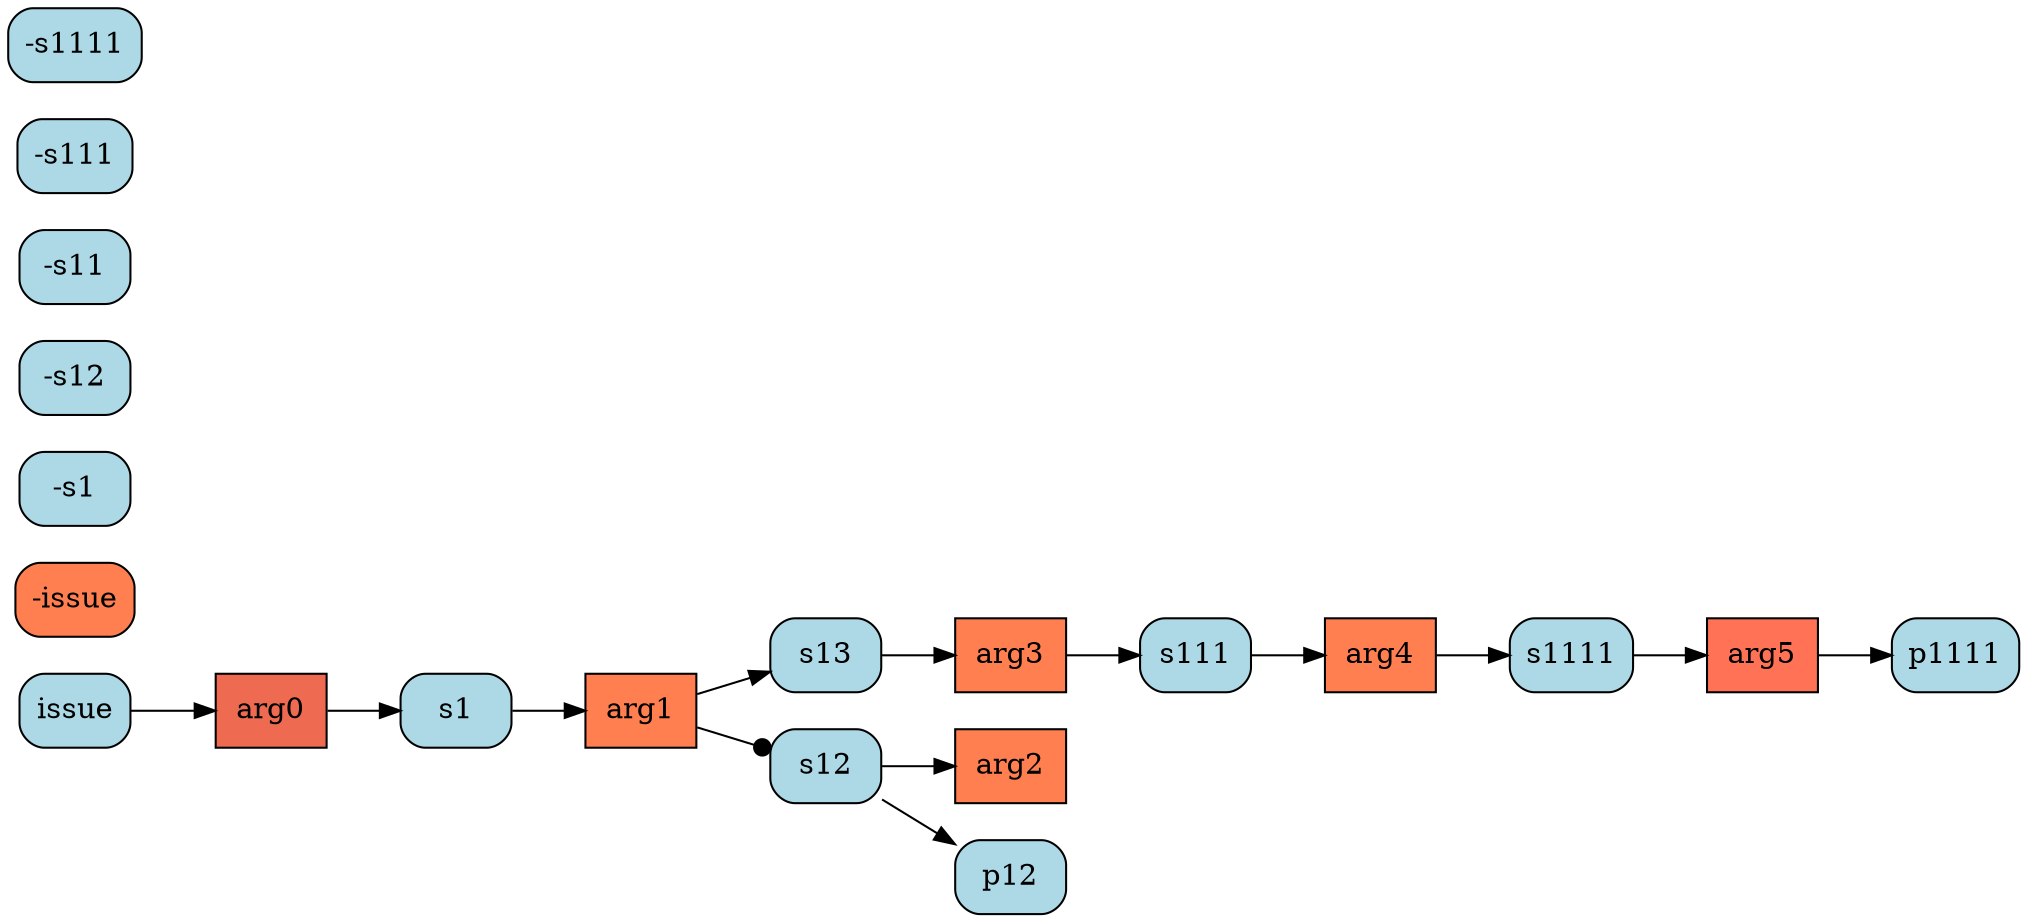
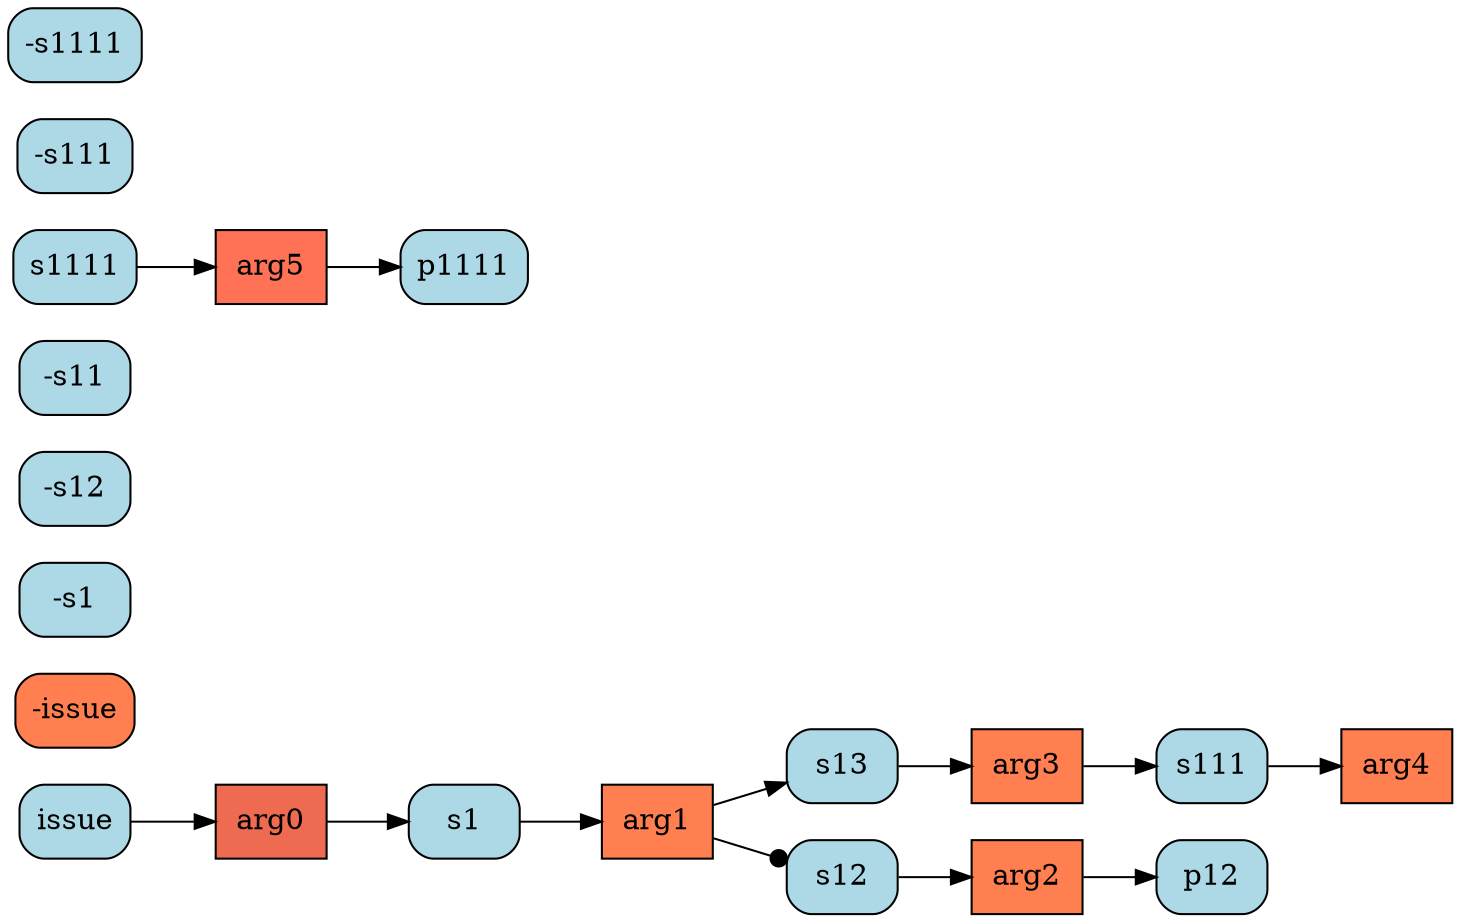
edge "arg4" -> "s1111": removed
edge "s12" -> "p12": now "arg2" -> "p12"
